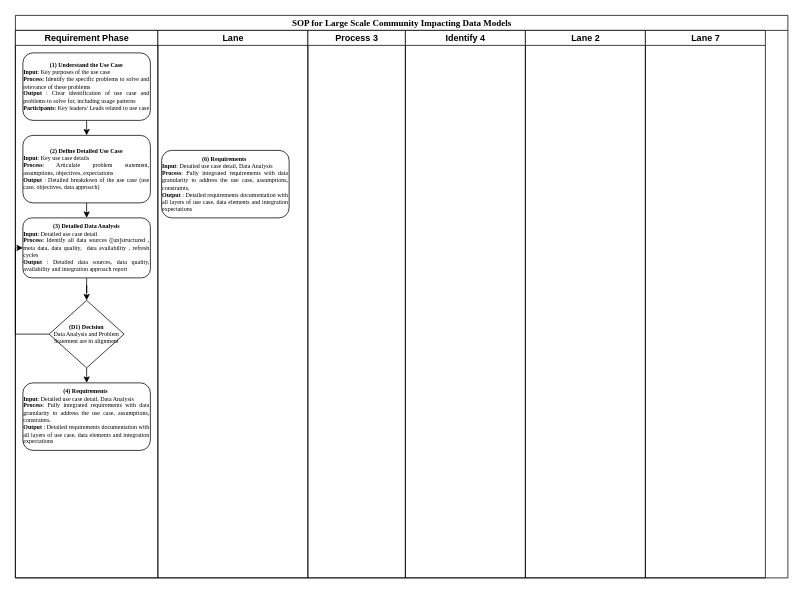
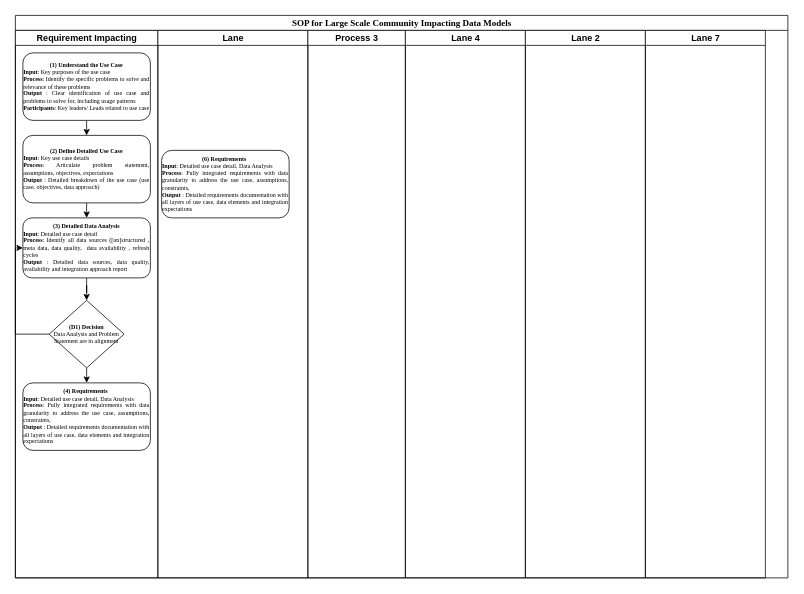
node "Requirement Phase": label "Requirement Phase" -> "Requirement Impacting"
node "Identify 4": label "Identify 4" -> "Lane 4"
